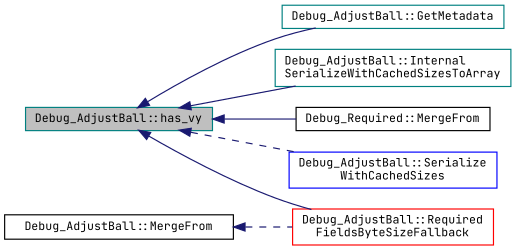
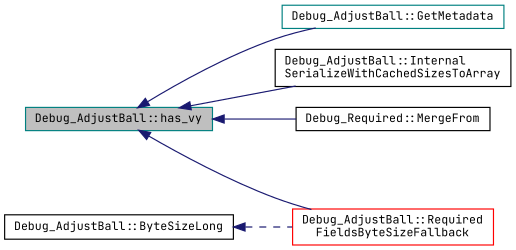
node "Debug_AdjustBall::Internal SerializeWithCachedSizesToArray": color teal -> black
node "Debug_AdjustBall::Serialize WithCachedSizes": removed
node "Debug_AdjustBall::MergeFrom": label "Debug_AdjustBall::MergeFrom" -> "Debug_AdjustBall::ByteSizeLong"
